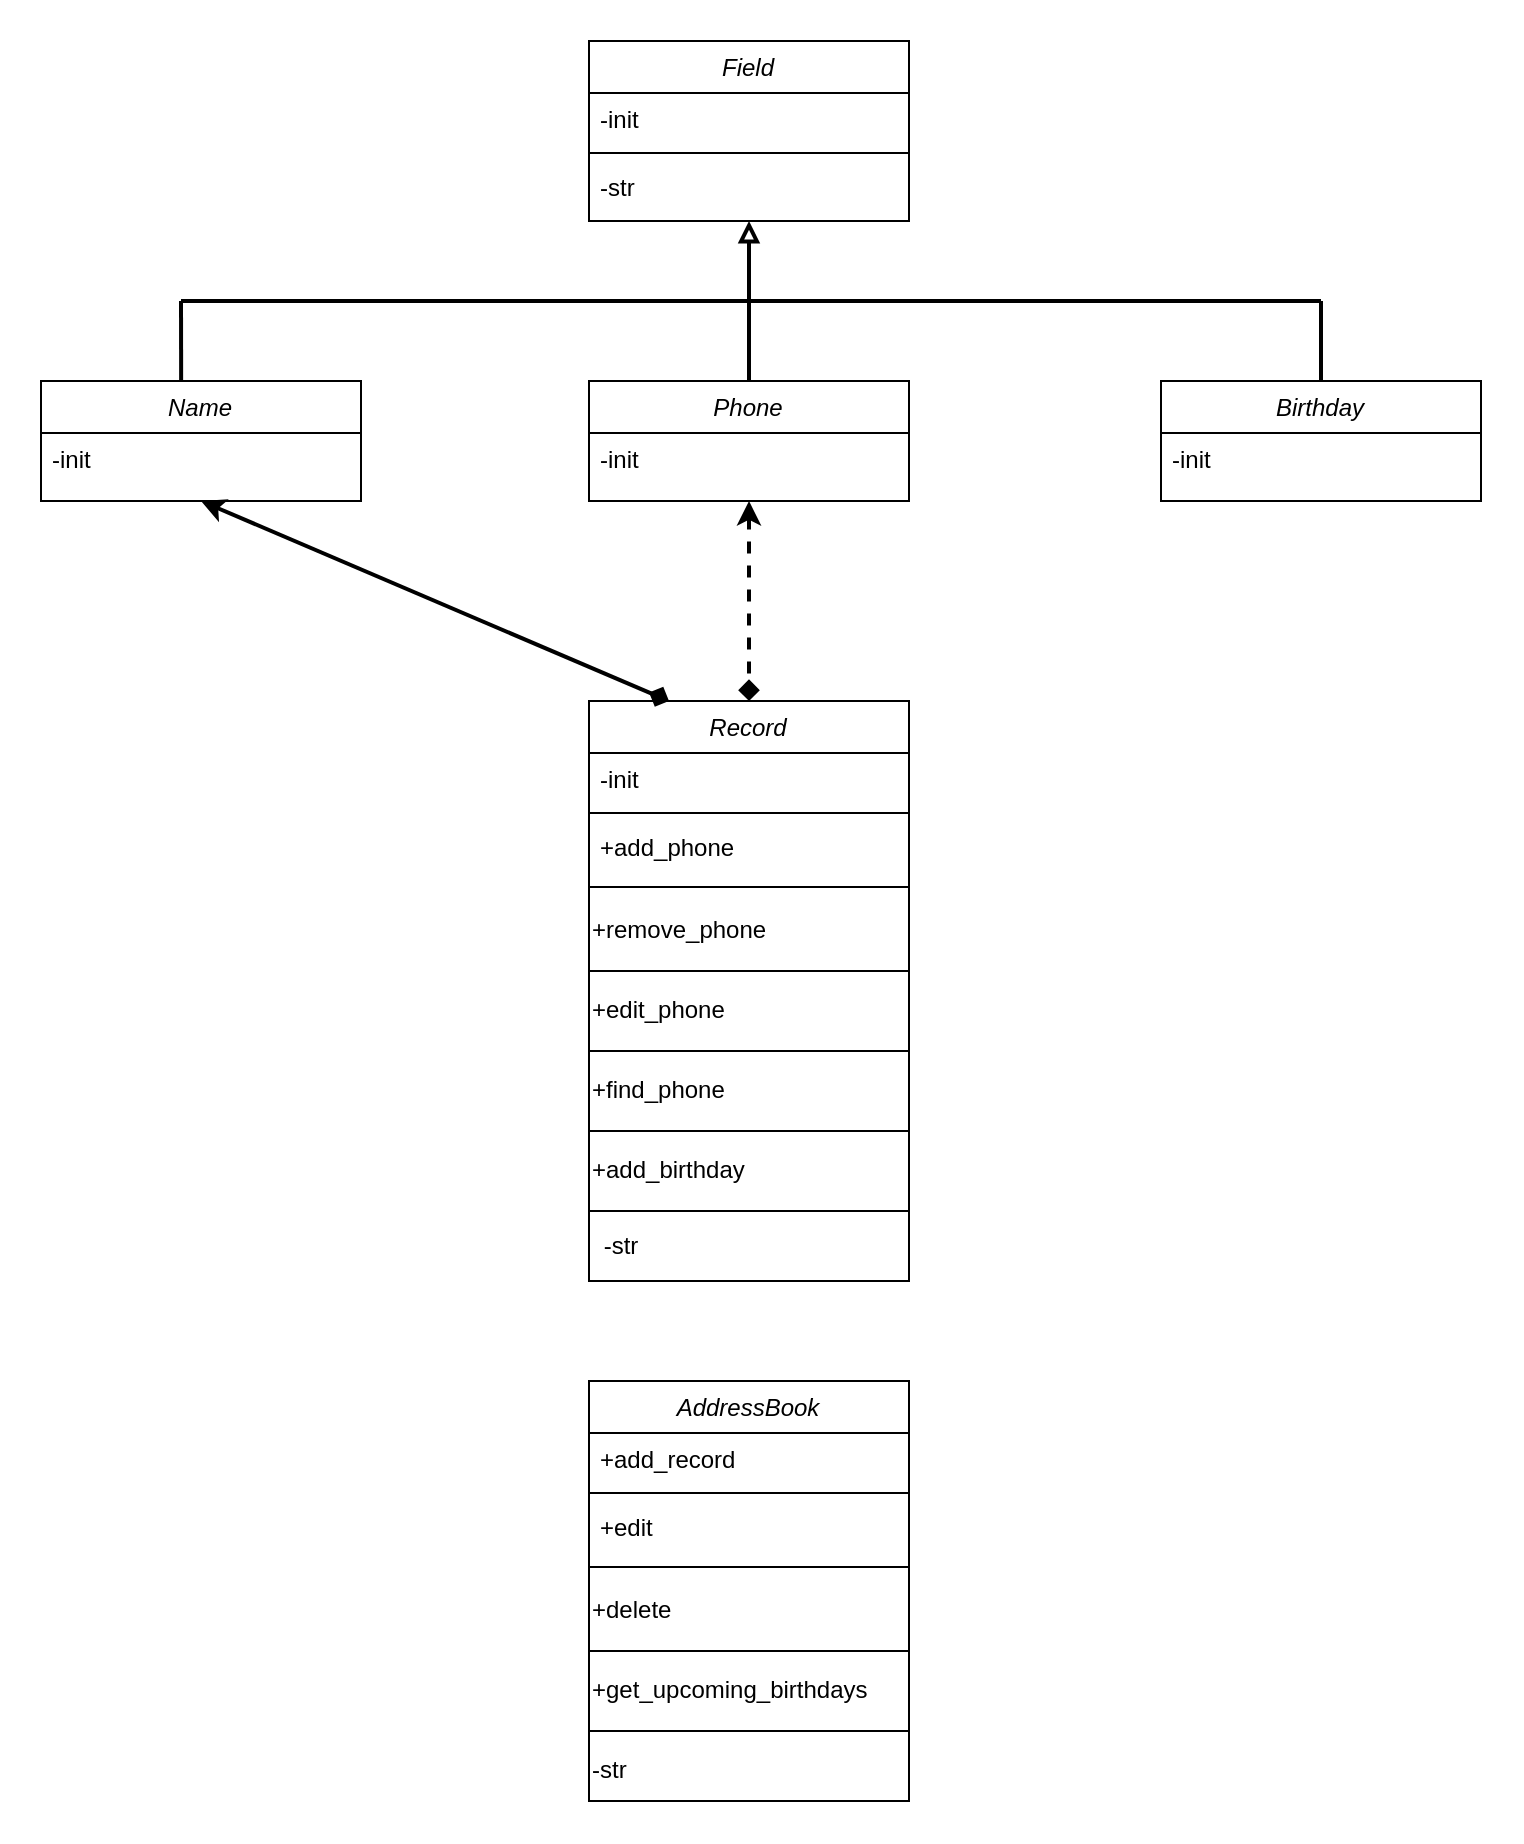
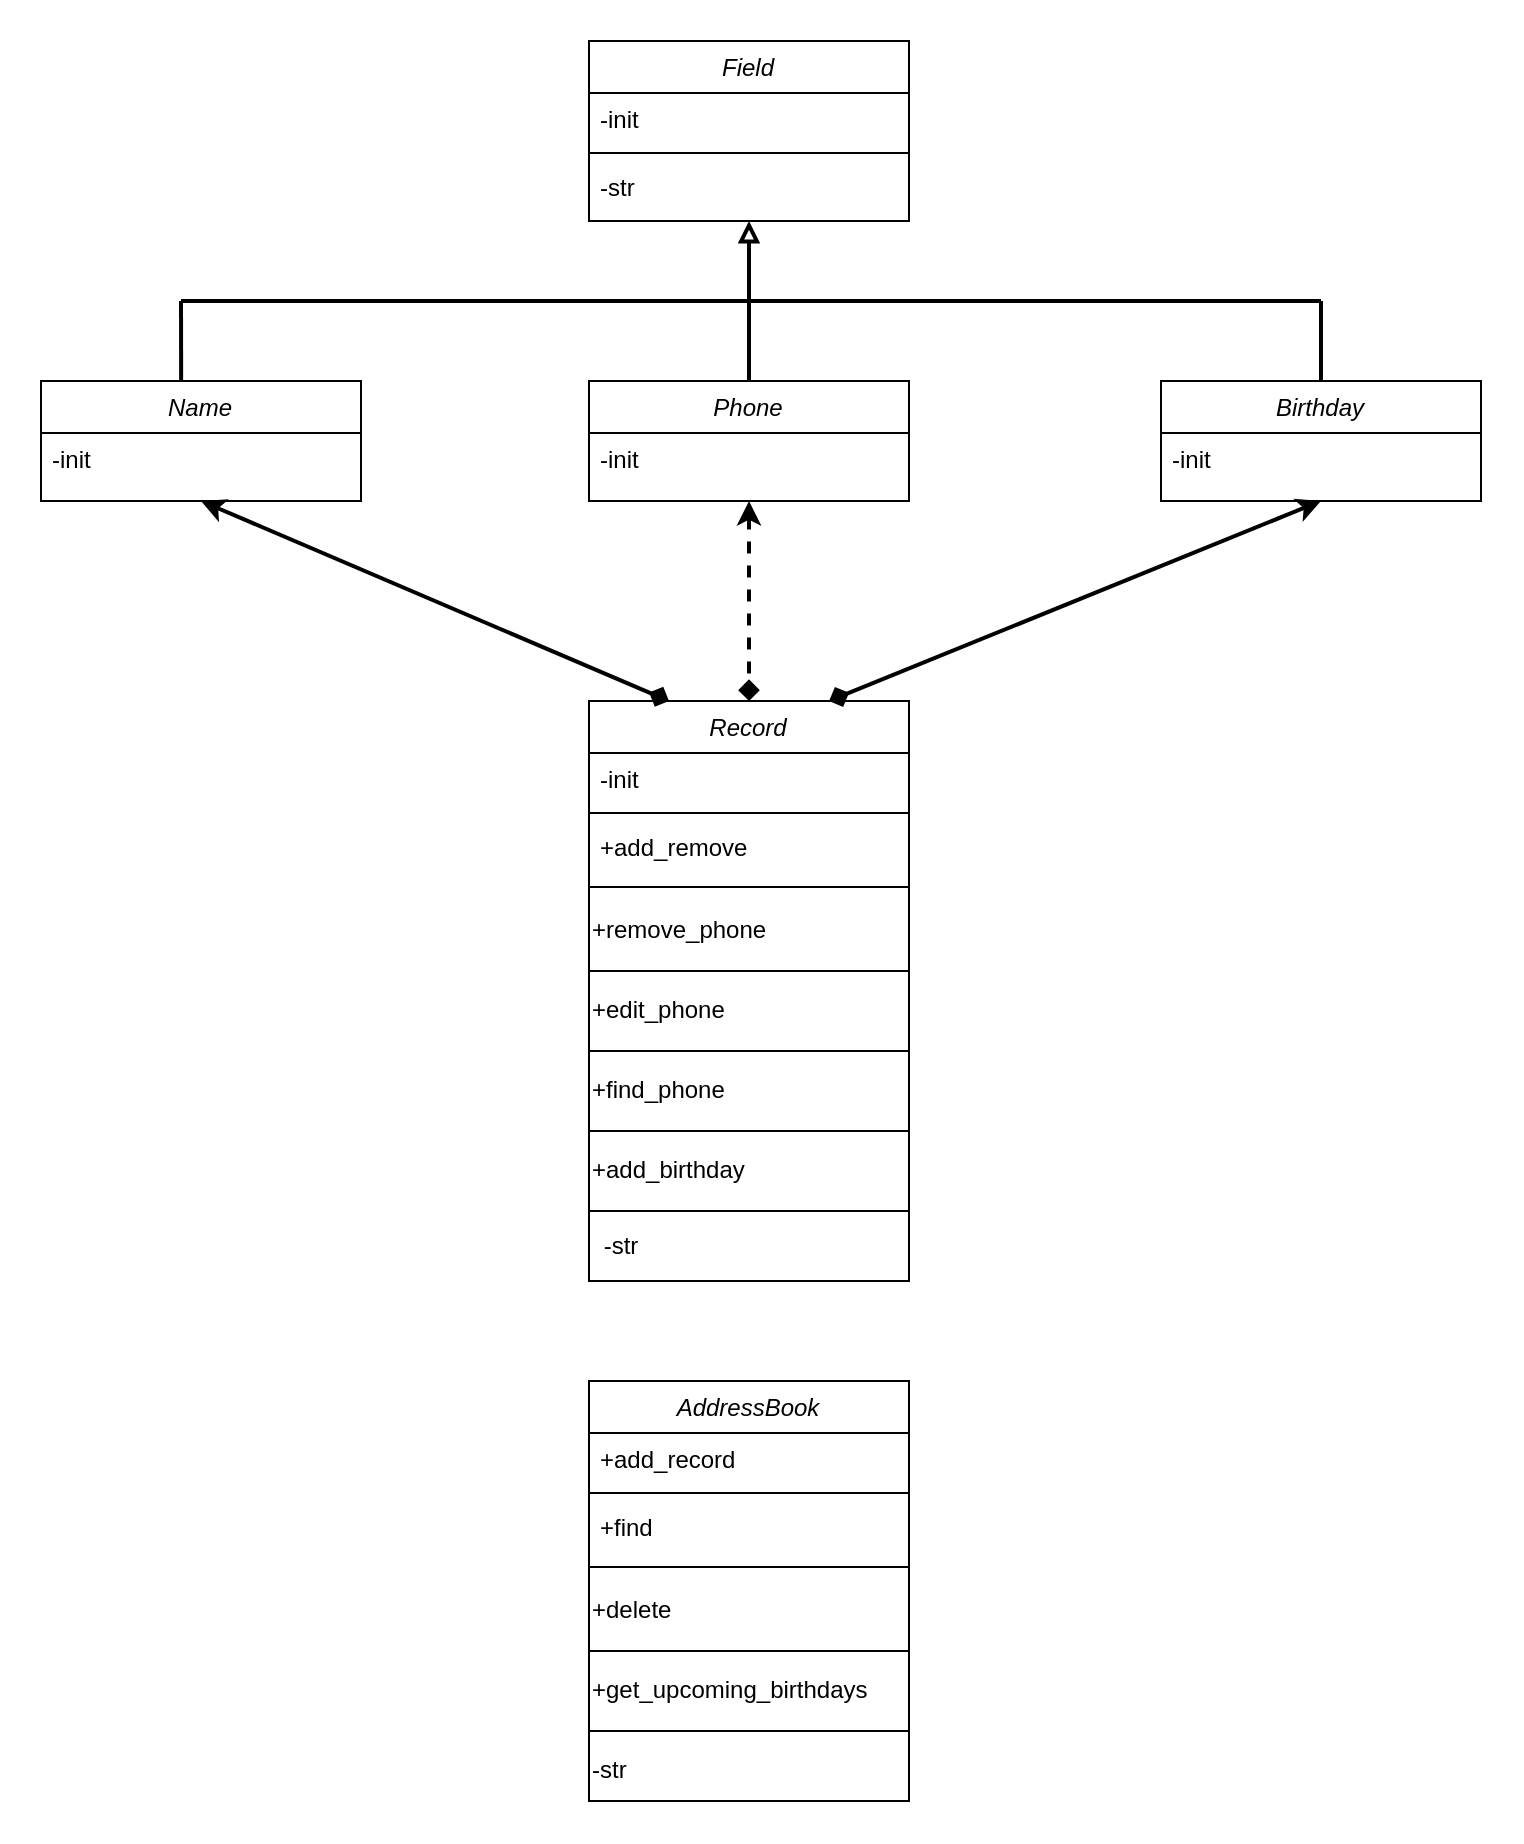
edge "Birthday" -- "Record": added
node "+add_phone": label "+add_phone" -> "+add_remove"
node "+edit": label "+edit" -> "+find"
